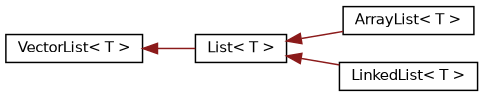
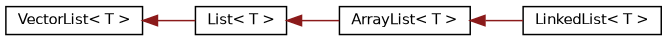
edge "LinkedList< T >" -> "List< T >": now "LinkedList< T >" -> "ArrayList< T >"
